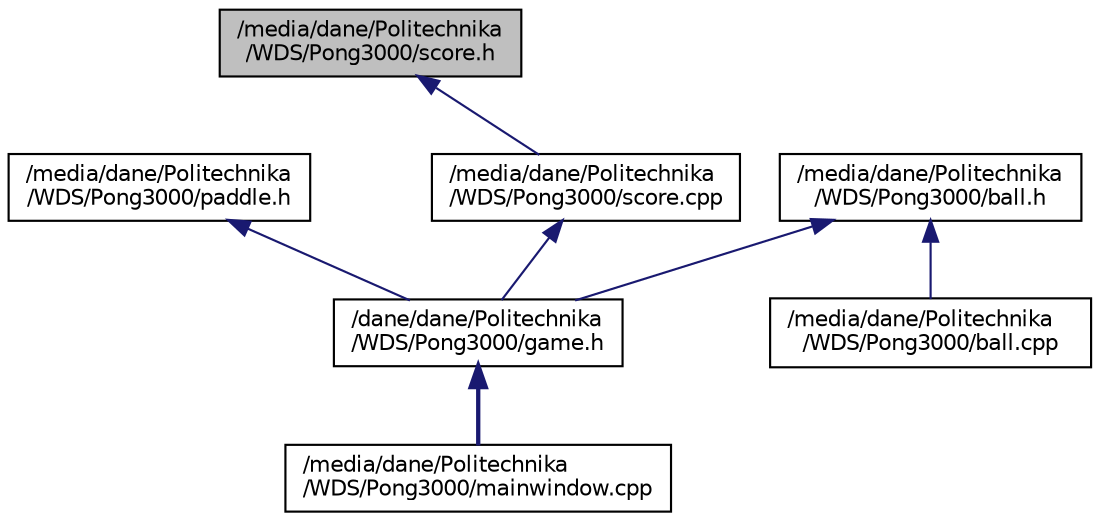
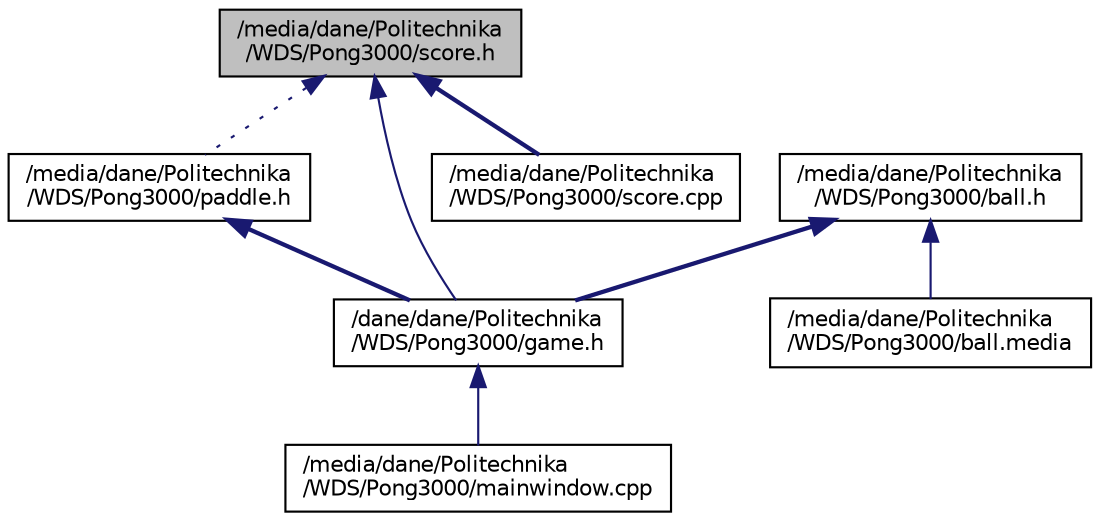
edge "/media/dane/Politechnika /WDS/Pong3000/paddle.h" -> "/media/dane/Politechnika /WDS/Pong3000/score.h": added
edge "/media/dane/Politechnika /WDS/Pong3000/score.cpp" -> "/media/dane/Politechnika /WDS/Pong3000/score.h": style solid -> bold
edge "/dane/dane/Politechnika /WDS/Pong3000/game.h" -> "/media/dane/Politechnika /WDS/Pong3000/ball.h": style solid -> bold
edge "/dane/dane/Politechnika /WDS/Pong3000/game.h" -> "/media/dane/Politechnika /WDS/Pong3000/paddle.h": style solid -> bold
edge "/dane/dane/Politechnika /WDS/Pong3000/game.h" -> "/media/dane/Politechnika /WDS/Pong3000/score.cpp": now "/dane/dane/Politechnika /WDS/Pong3000/game.h" -> "/media/dane/Politechnika /WDS/Pong3000/score.h"
node "/media/dane/Politechnika /WDS/Pong3000/ball.cpp": label "/media/dane/Politechnika /WDS/Pong3000/ball.cpp" -> "/media/dane/Politechnika /WDS/Pong3000/ball.media"
edge "/media/dane/Politechnika /WDS/Pong3000/mainwindow.cpp" -> "/dane/dane/Politechnika /WDS/Pong3000/game.h": style bold -> solid
